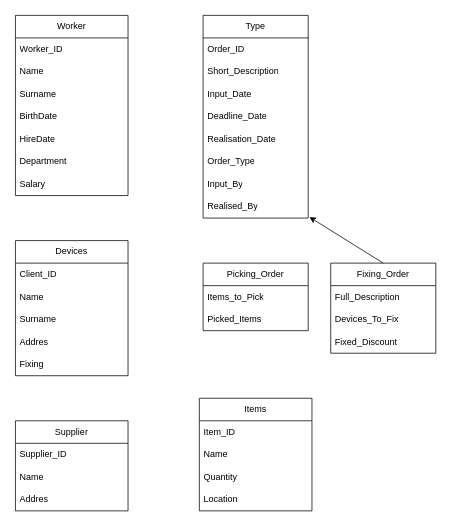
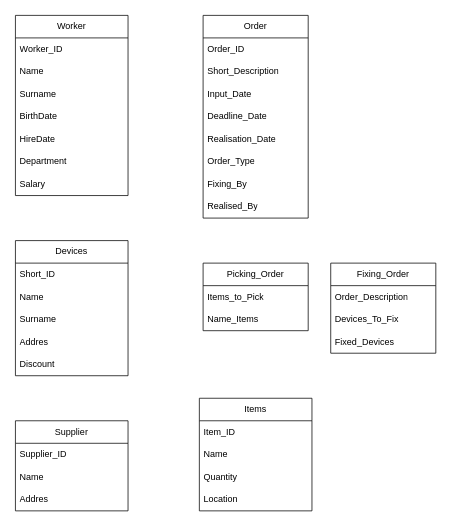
node "Type": label "Type" -> "Order"
node "Input_By": label "Input_By" -> "Fixing_By"
edge "Fixing_Order" -> "Realised_By": removed
node "Client_ID": label "Client_ID" -> "Short_ID"
node "Full_Description": label "Full_Description" -> "Order_Description"
node "Picked_Items": label "Picked_Items" -> "Name_Items"
node "Fixed_Discount": label "Fixed_Discount" -> "Fixed_Devices"
node "Fixing": label "Fixing" -> "Discount"
